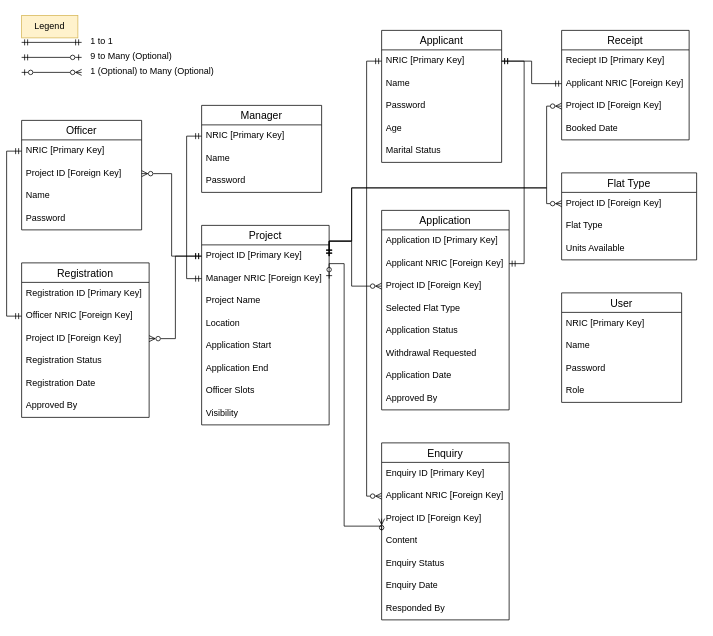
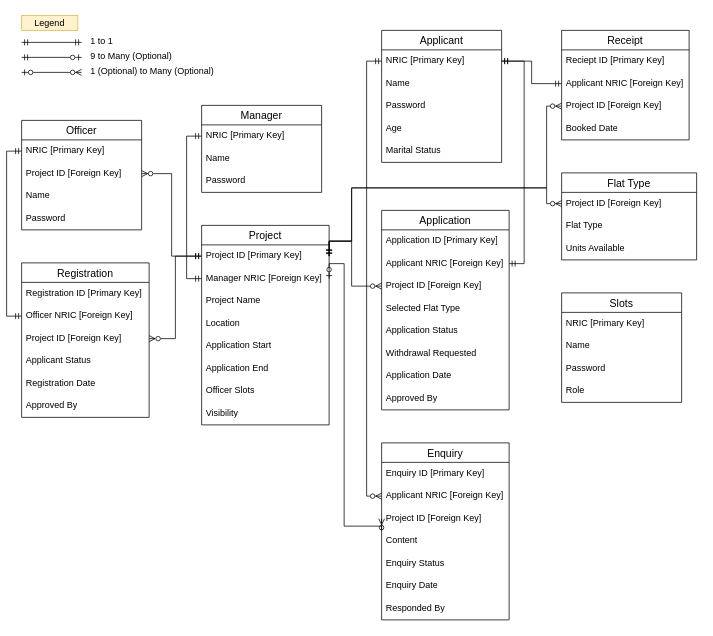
node "Legend": size 56x23 -> 56x15
node "User": label "User" -> "Slots"
node "Registration Status": label "Registration Status" -> "Applicant Status"
